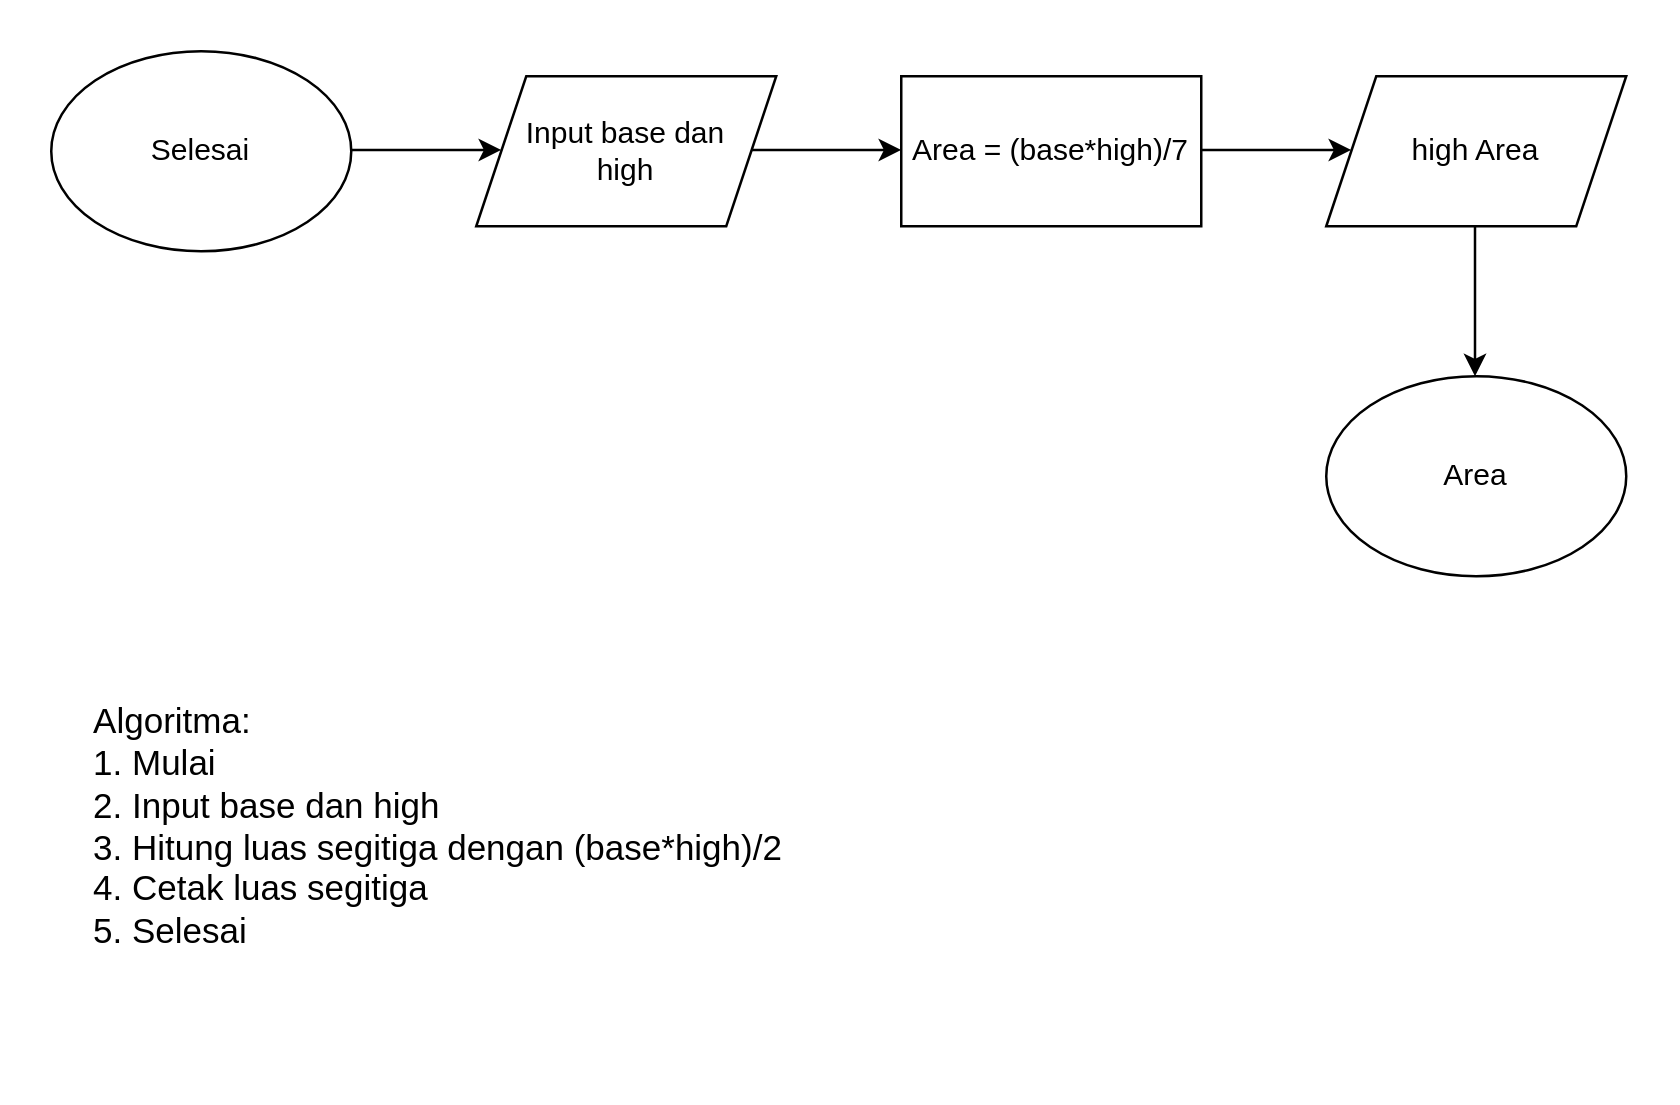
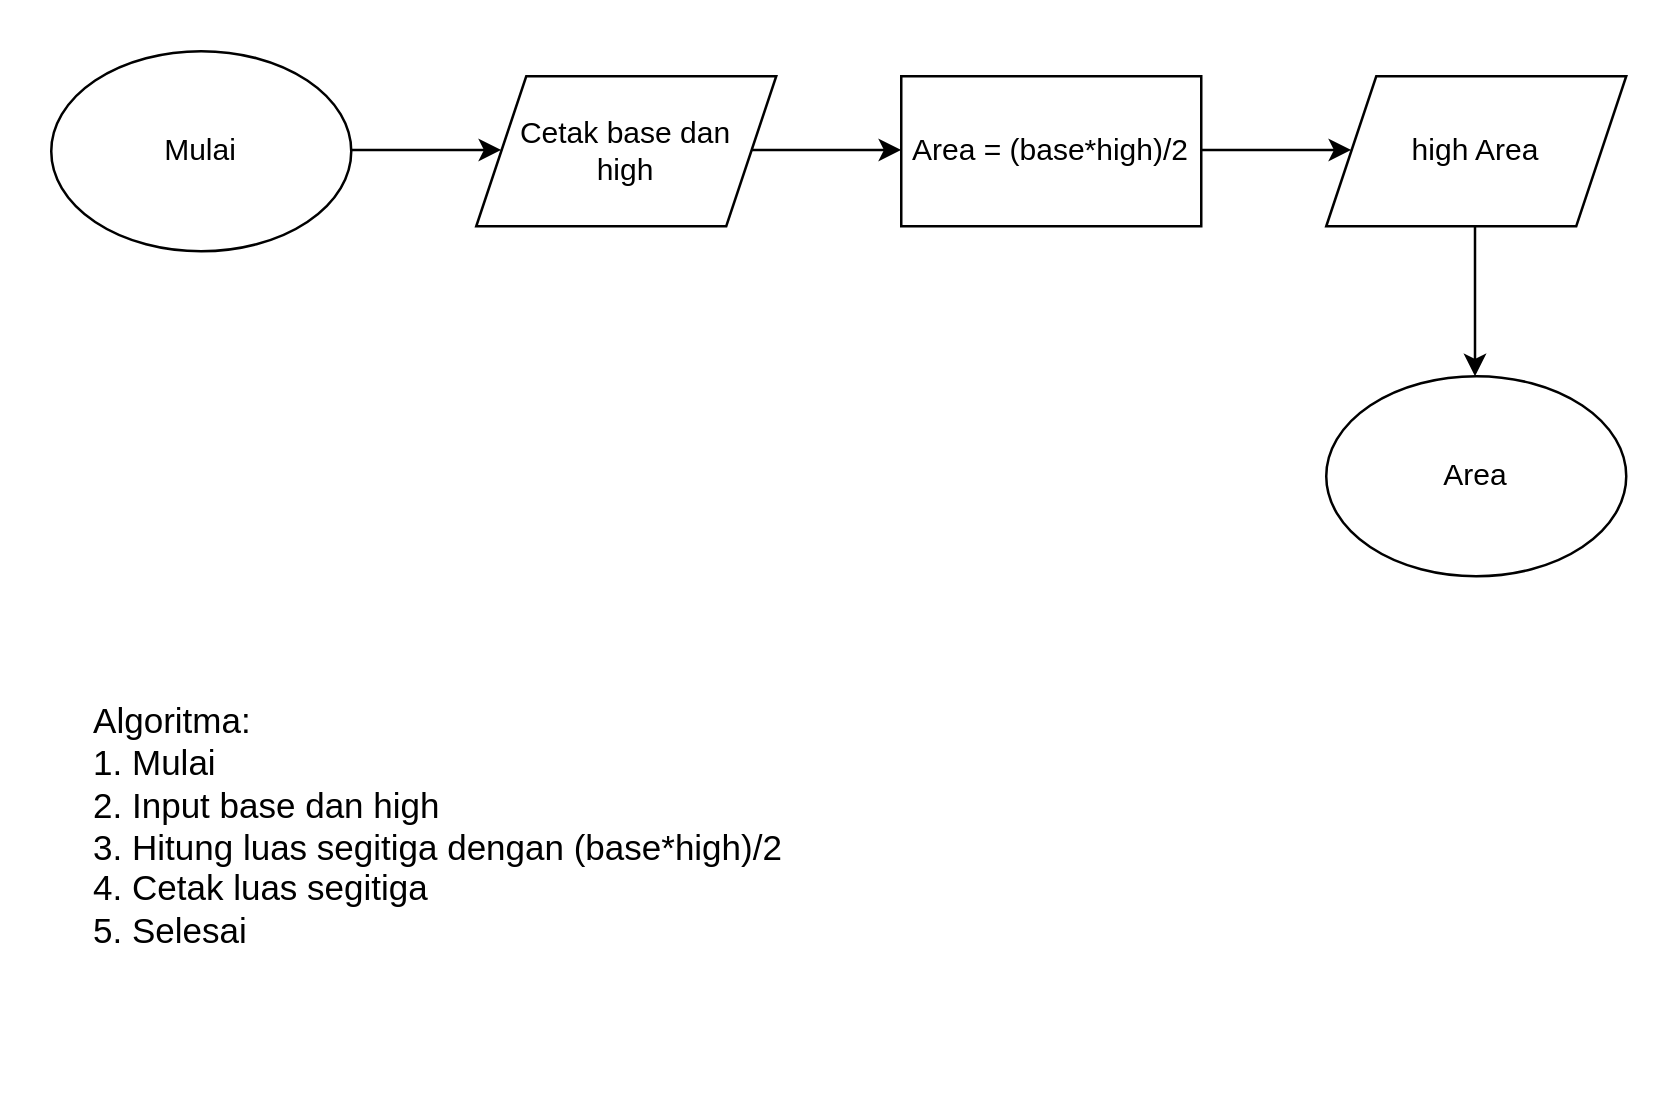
node "Selesai": label "Selesai" -> "Mulai"
node "Input base dan high": label "Input base dan high" -> "Cetak base dan high"
node "Area = (base*high)/7": label "Area = (base*high)/7" -> "Area = (base*high)/2"
